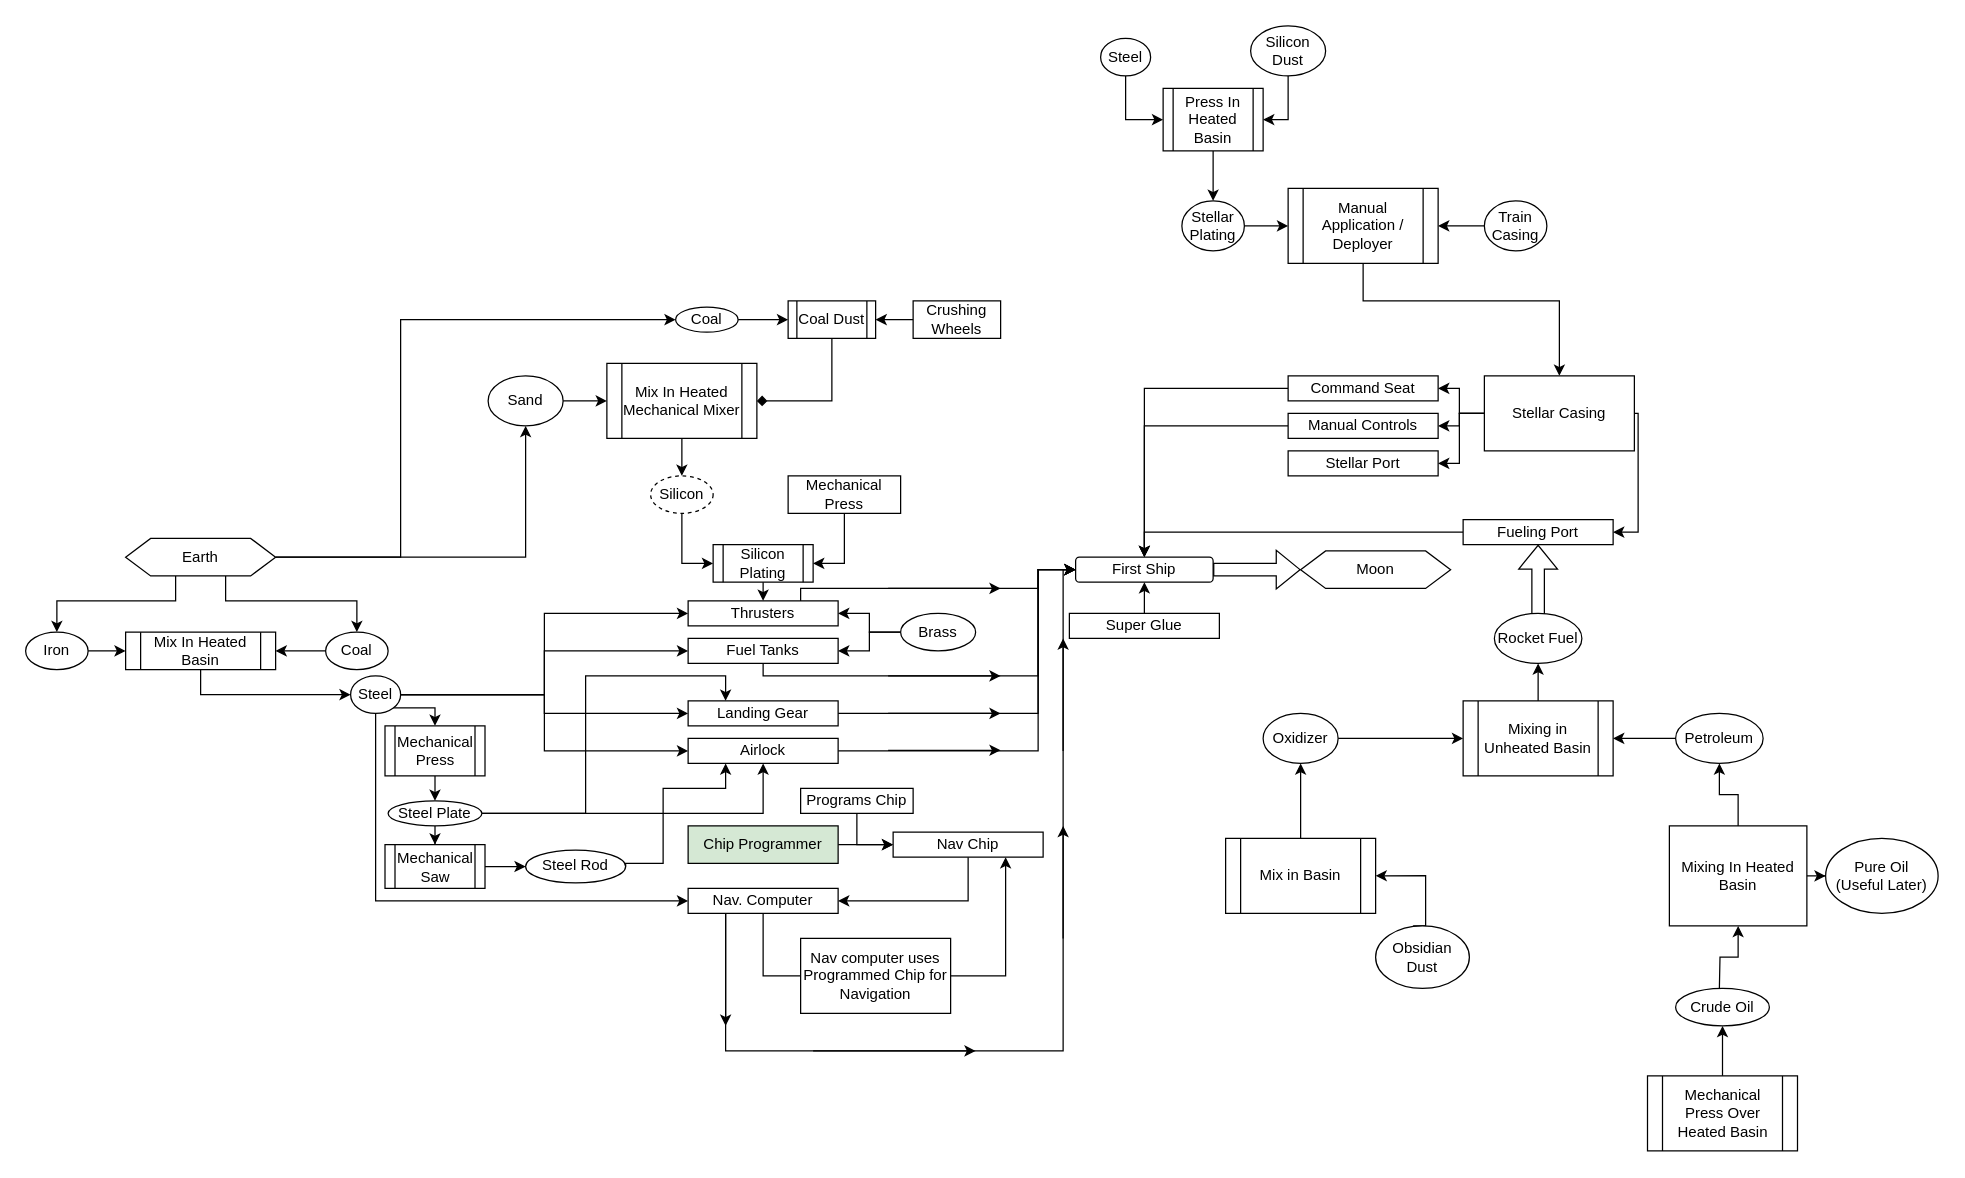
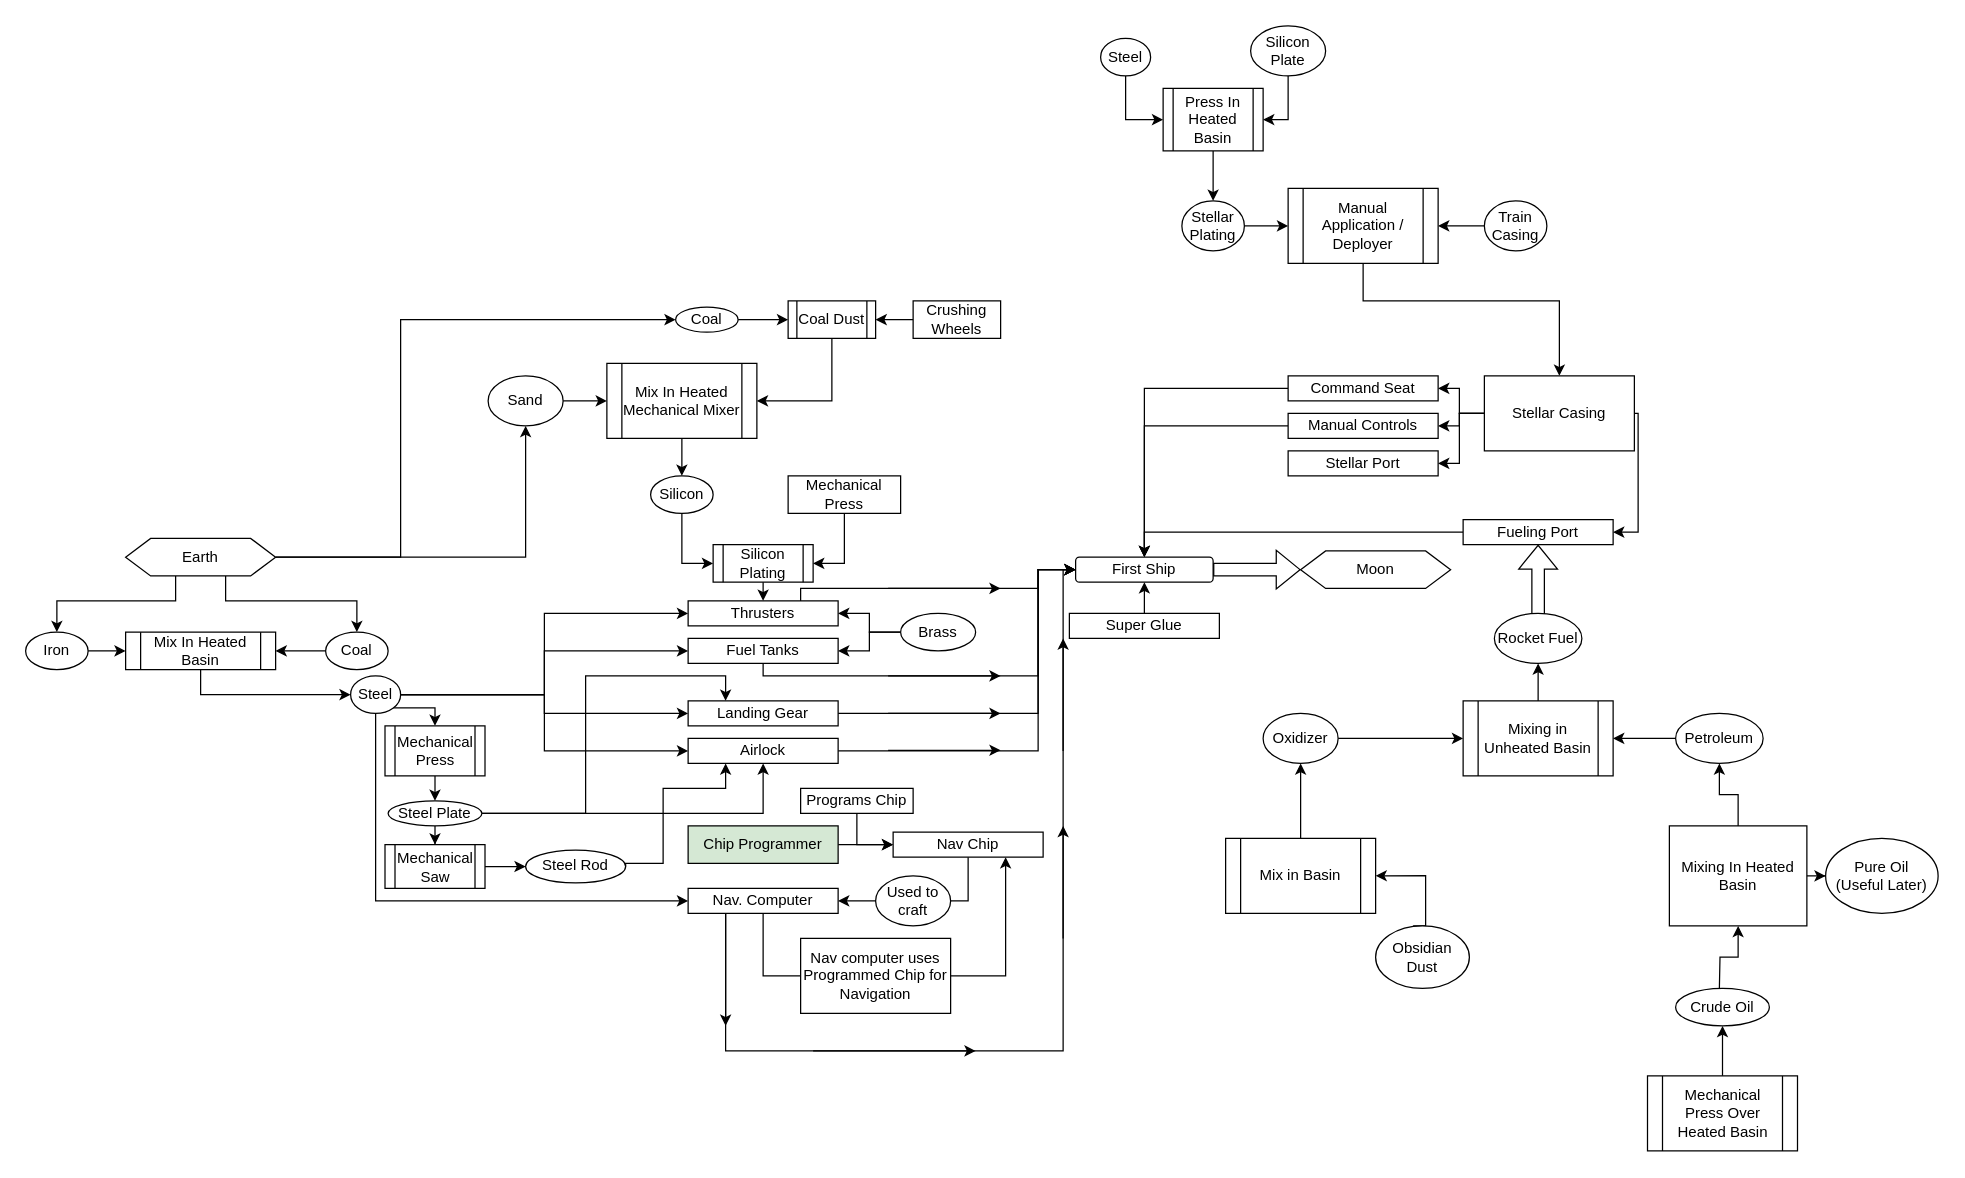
node "Silicon Dust": label "Silicon Dust" -> "Silicon Plate"
edge "Coal Dust" -> "Mix In Heated Mechanical Mixer": arrowhead diamond -> classic
node "Silicon": style dashed -> solid
node "Used to craft": added
